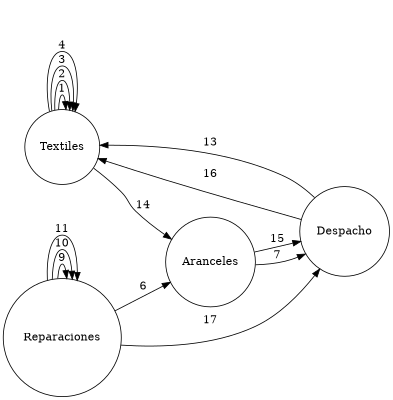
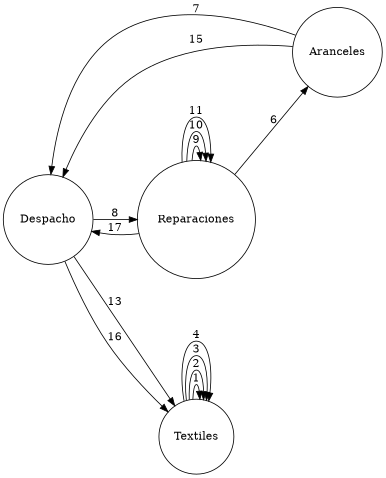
edge "Textiles" -> "Aranceles": removed, label "14"
edge "Despacho" -> "Reparaciones": added, label "8"
